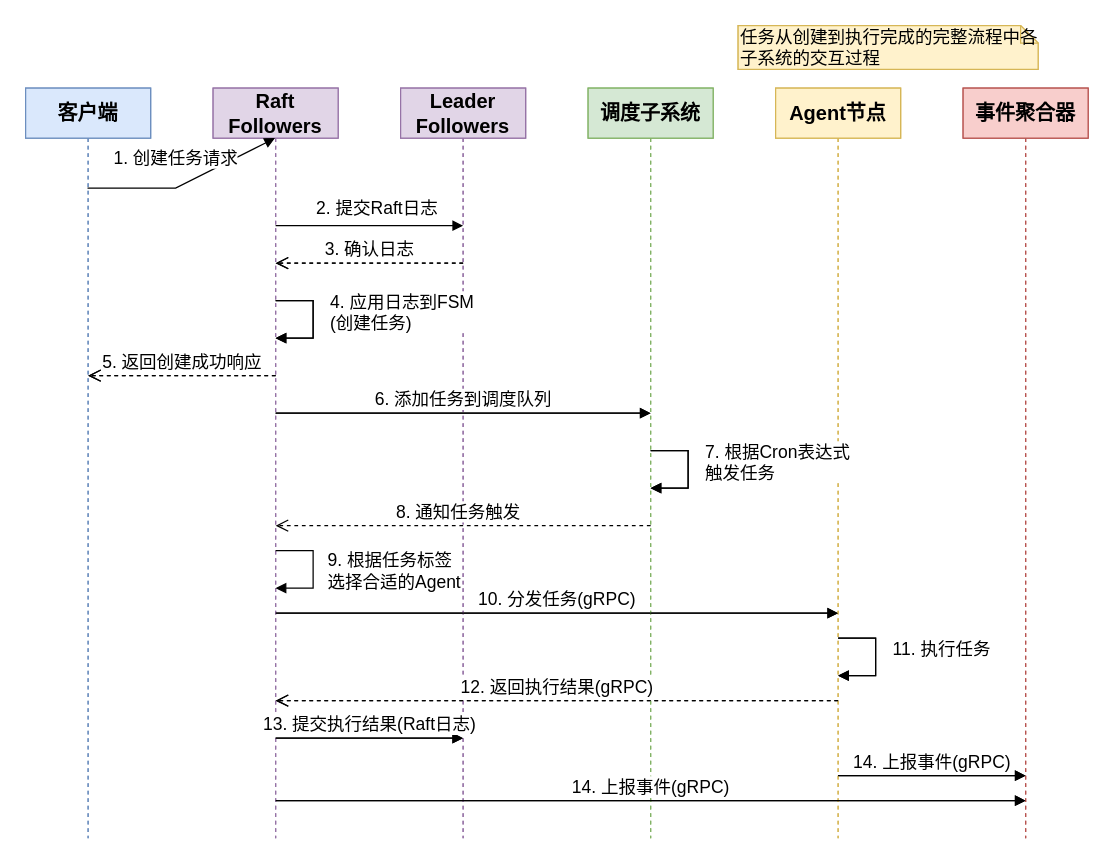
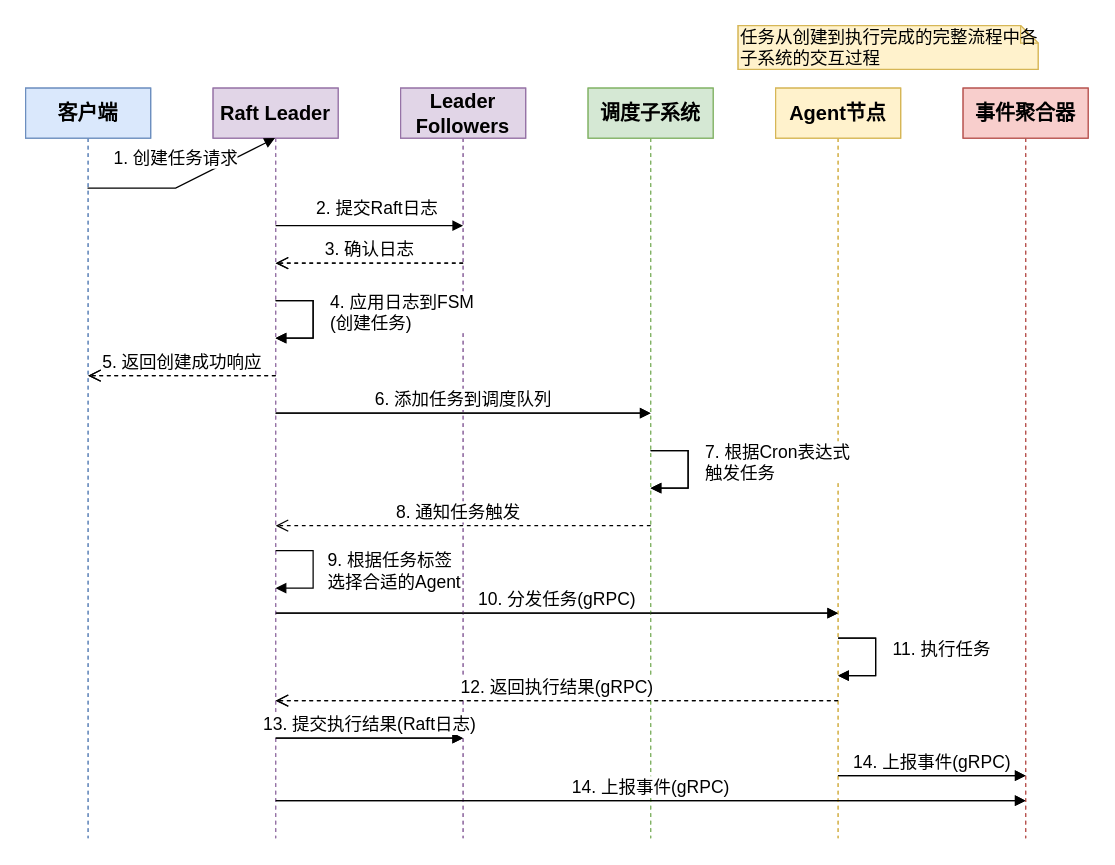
node "Raft Followers": label "Raft Followers" -> "Raft Leader"
